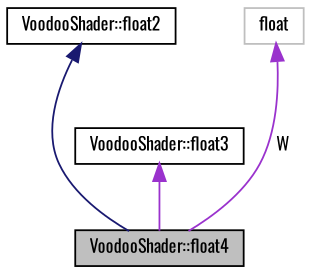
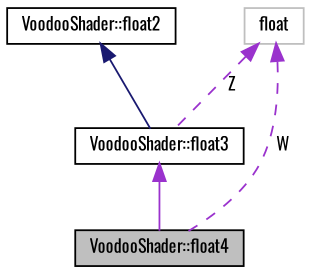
edge "VoodooShader::float3" -> "float": added, label "Z"
edge "VoodooShader::float4" -> "VoodooShader::float2": now "VoodooShader::float3" -> "VoodooShader::float2"
edge "VoodooShader::float4" -> "float": style solid -> dashed
